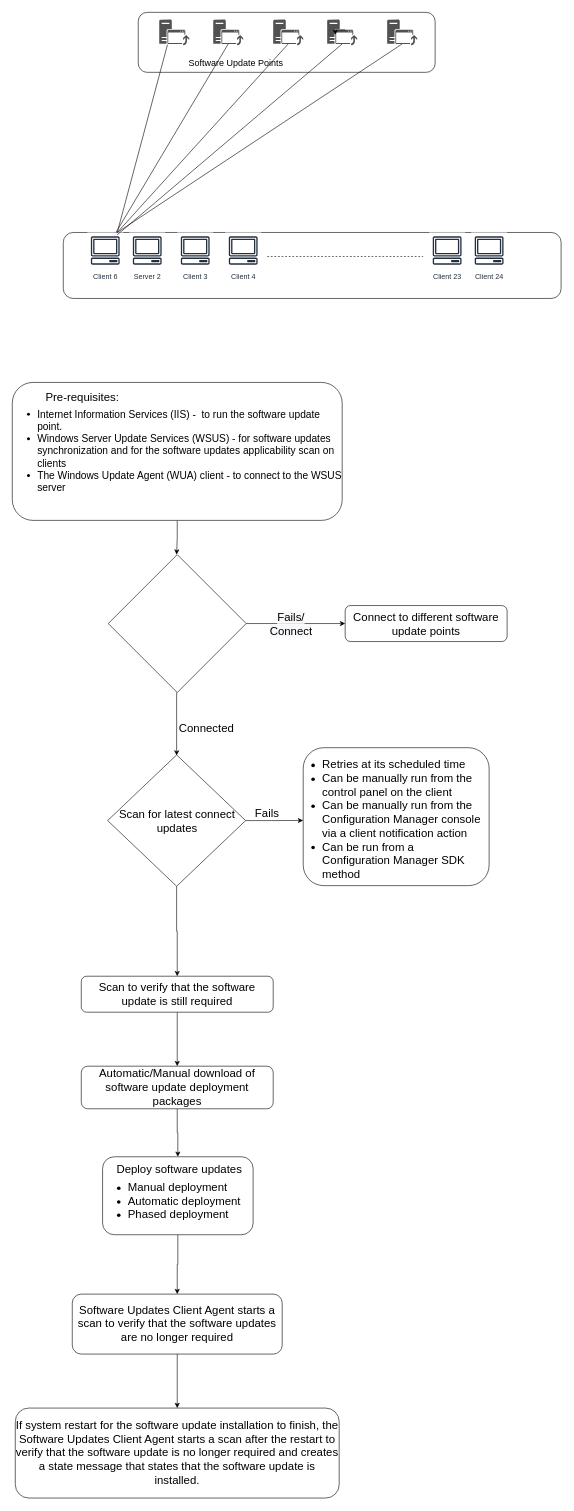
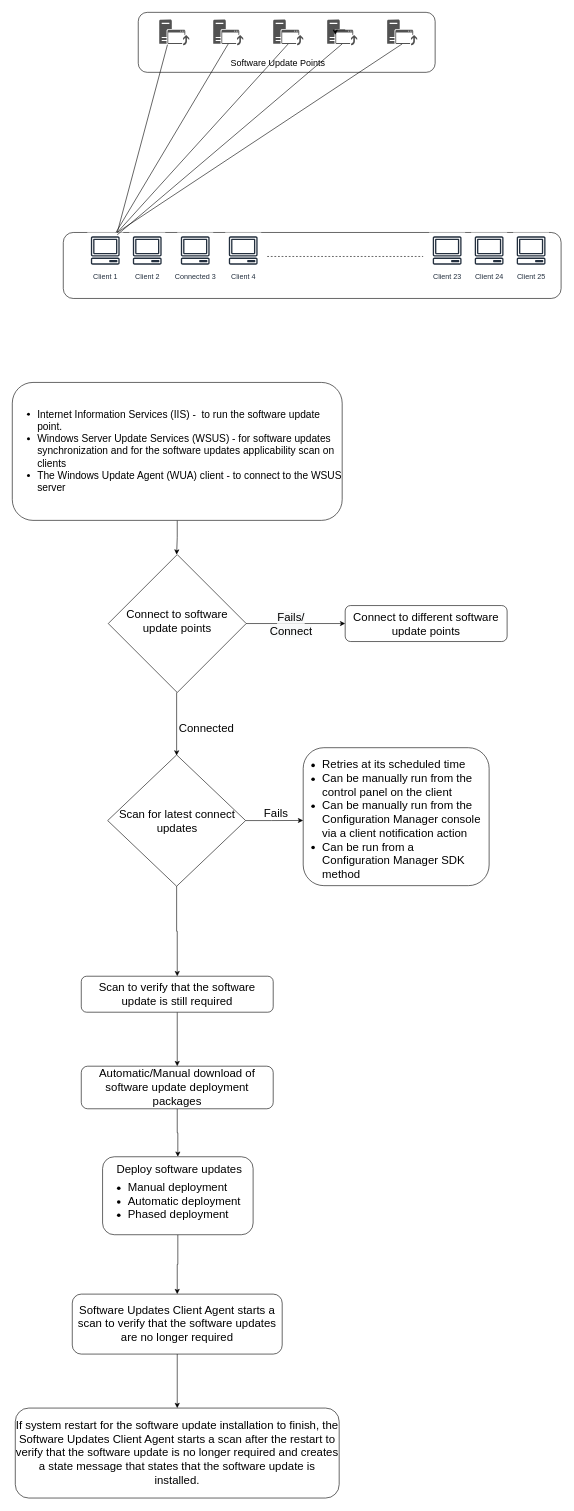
node "Software Update Points": moved (236, 63) -> (278, 63)
node "Client 25": added
node "Client 6": label "Client 6" -> "Client 1"
node "Server 2": label "Server 2" -> "Client 2"
node "Client 3": label "Client 3" -> "Connected 3"
node "Pre-requisites:": removed
node "Connect to software update points": added
node "Fails": moved (267, 814) -> (276, 814)
